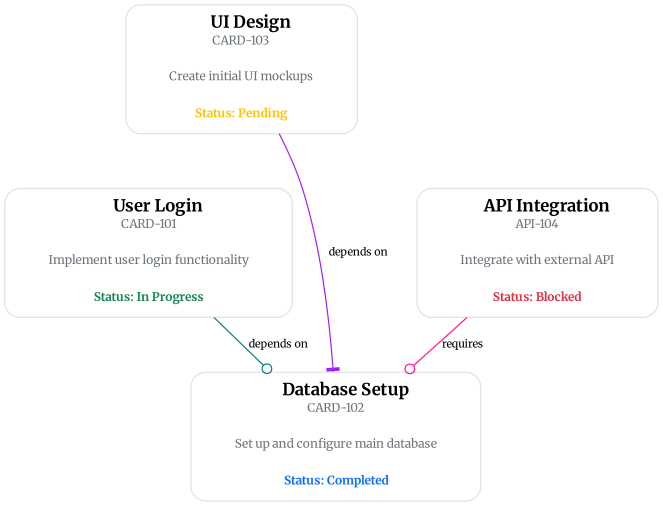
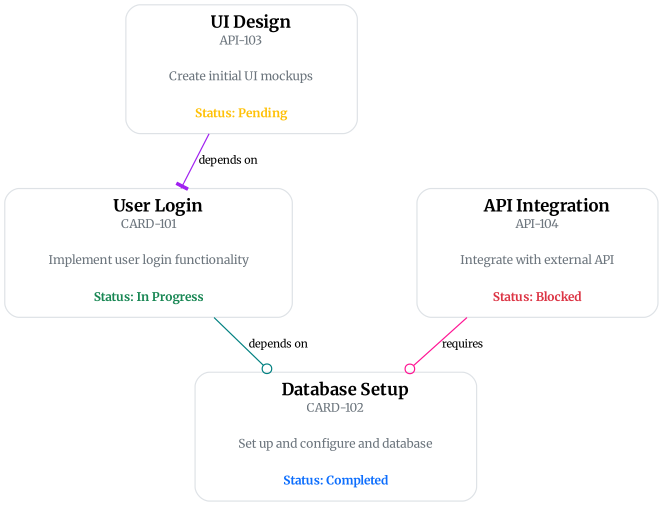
node "UI Design": text "CARD-103" -> "API-103"
edge "UI Design" -> "Database Setup": now "UI Design" -> "User Login"
node "Database Setup": text "Set up and configure main database" -> "Set up and configure and database"
